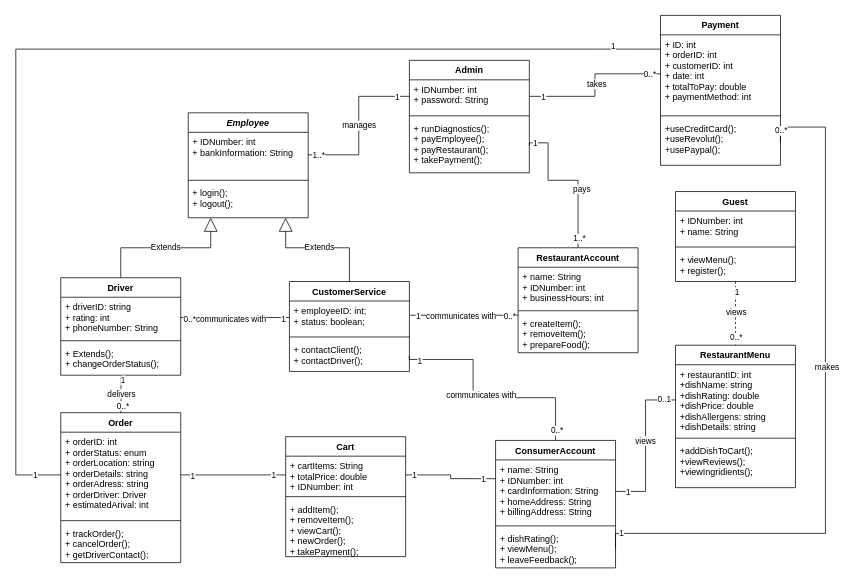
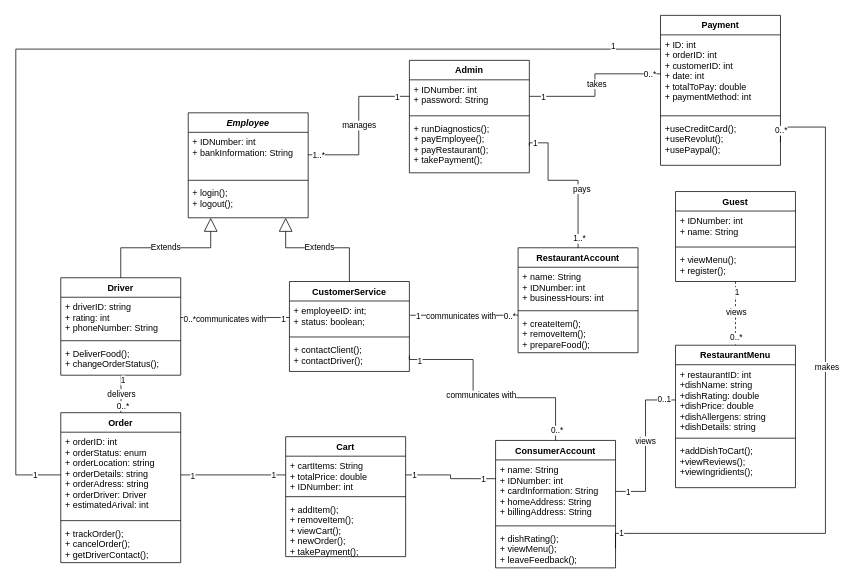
node "+ Extends(); + changeOrderStatus();": label "+ Extends(); + changeOrderStatus();" -> "+ DeliverFood(); + changeOrderStatus();"
